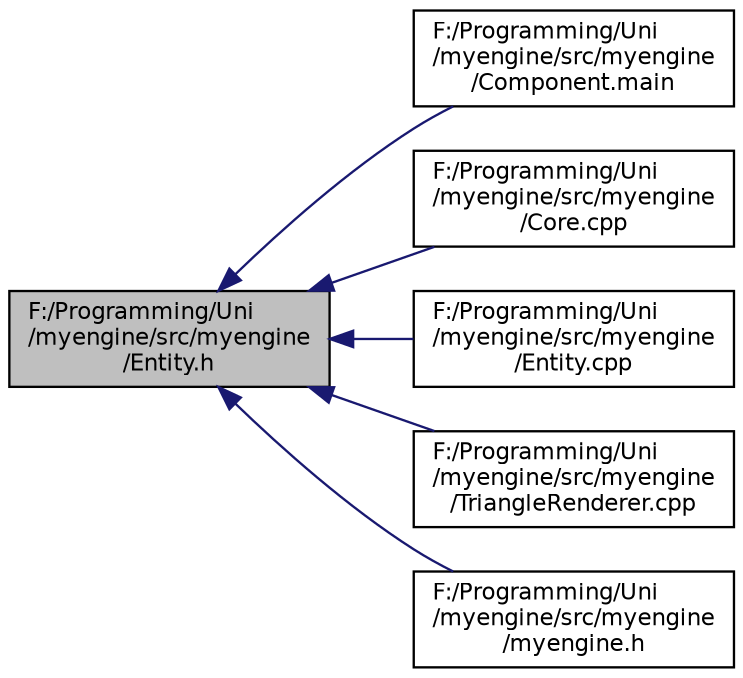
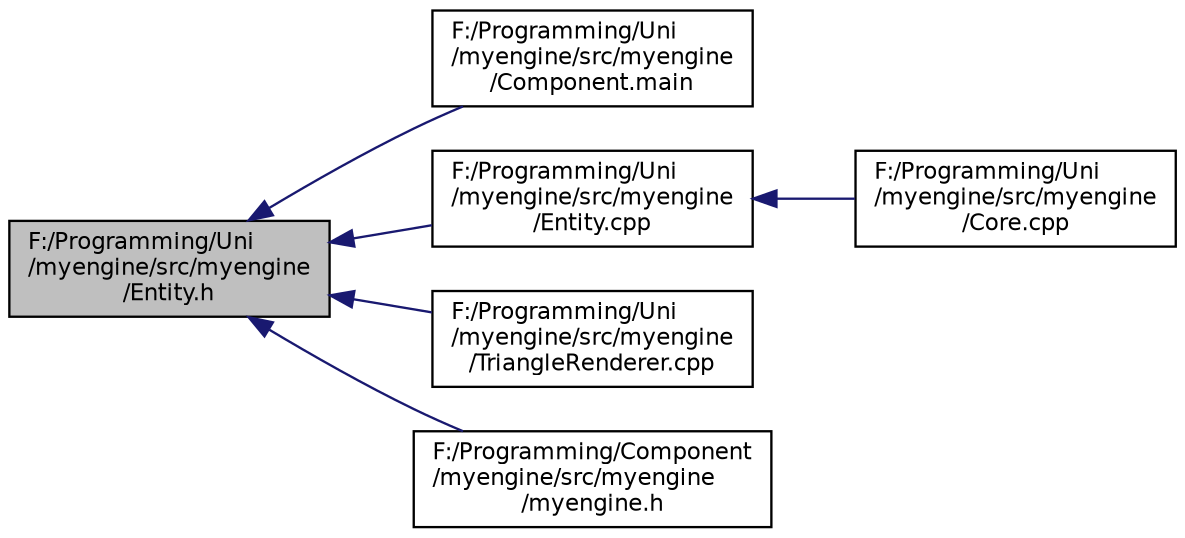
edge "F:/Programming/Uni /myengine/src/myengine /Core.cpp" -> "F:/Programming/Uni /myengine/src/myengine /Entity.h": now "F:/Programming/Uni /myengine/src/myengine /Core.cpp" -> "F:/Programming/Uni /myengine/src/myengine /Entity.cpp"
node "F:/Programming/Uni /myengine/src/myengine /myengine.h": label "F:/Programming/Uni /myengine/src/myengine /myengine.h" -> "F:/Programming/Component /myengine/src/myengine /myengine.h"
